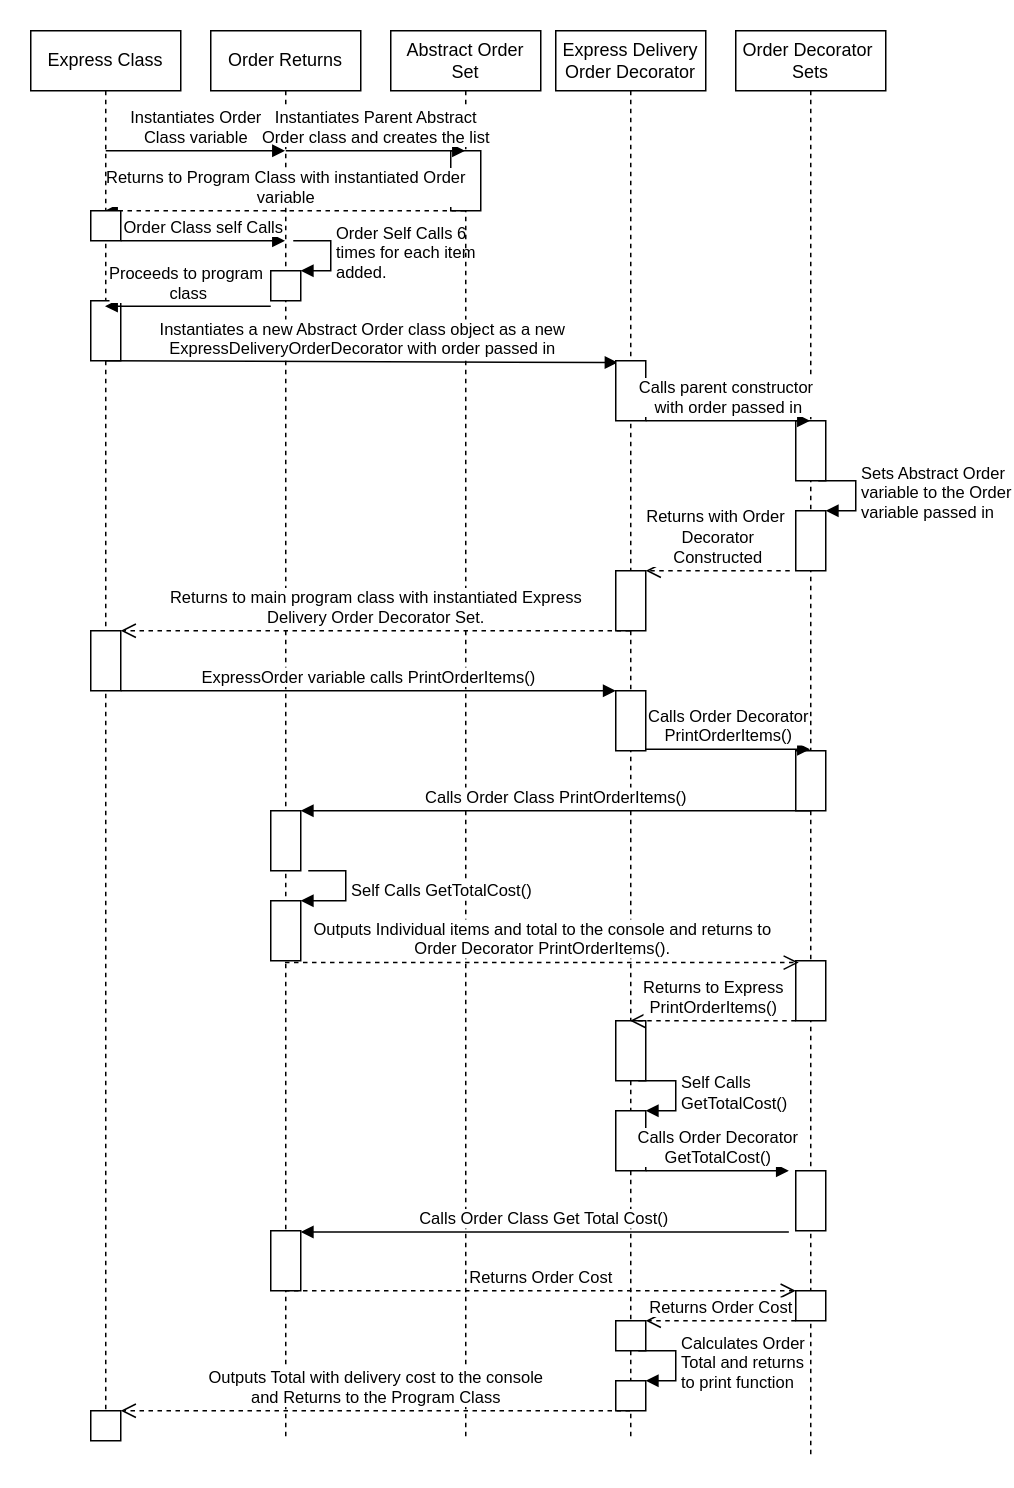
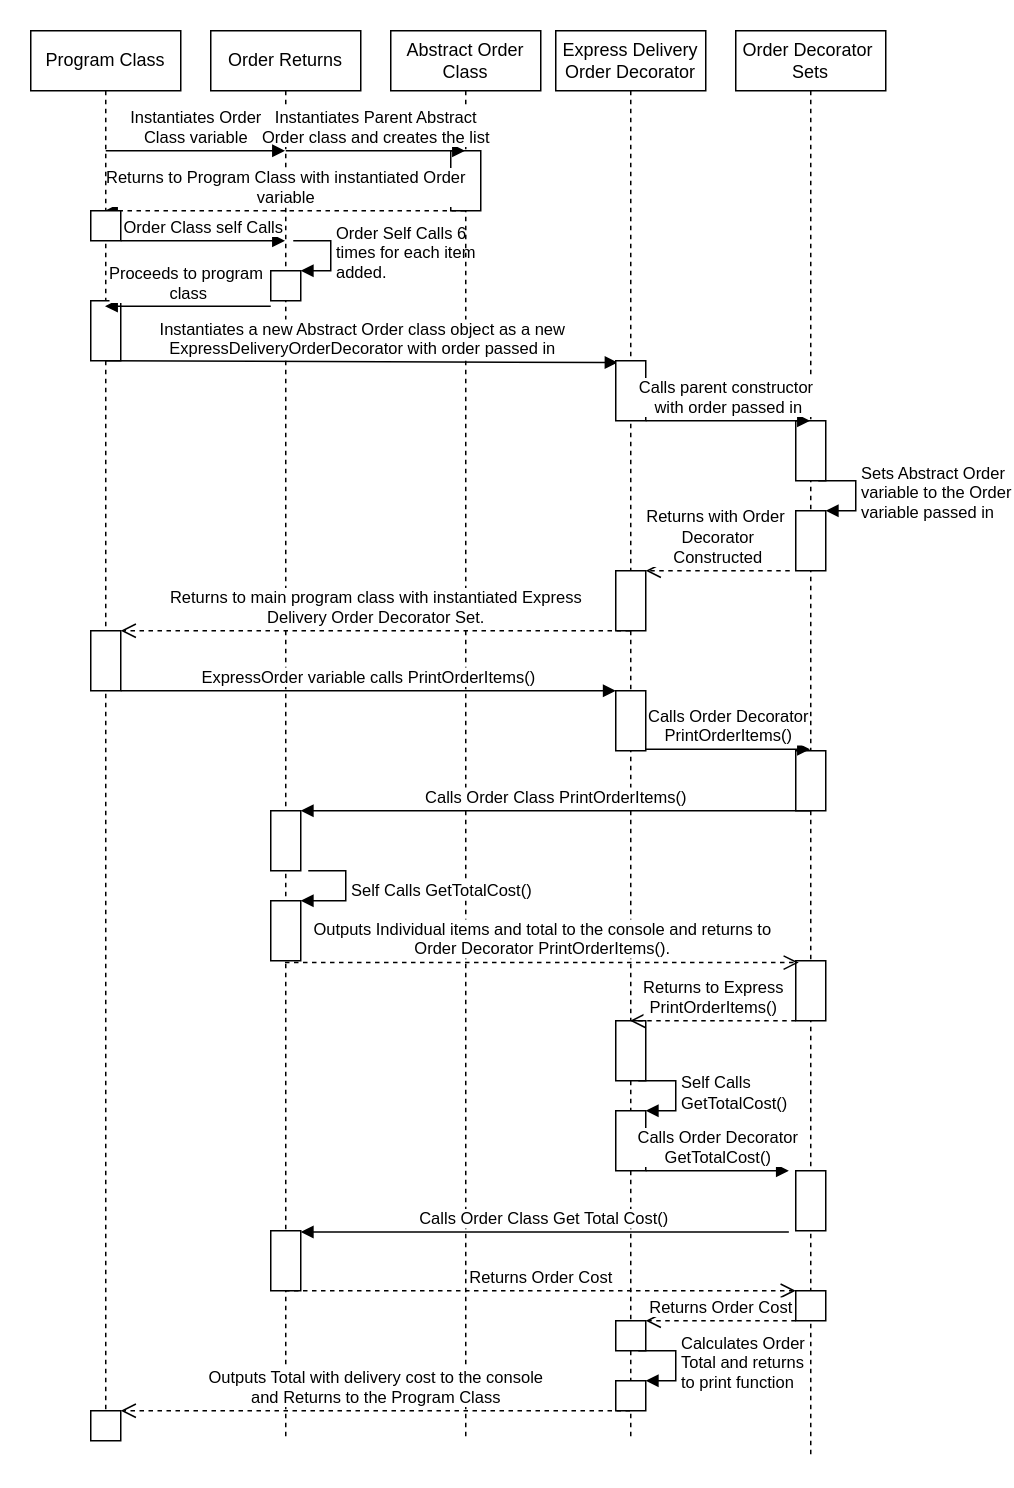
node "Express Class": label "Express Class" -> "Program Class"
node "Abstract Order Set": label "Abstract Order Set" -> "Abstract Order Class"
